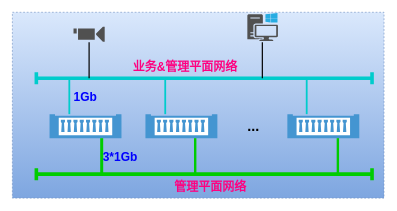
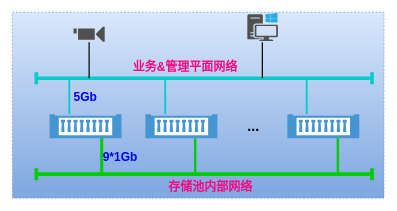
node "1Gb": label "1Gb" -> "5Gb"
node "3*1Gb": label "3*1Gb" -> "9*1Gb"
node "管理平面网络": label "管理平面网络" -> "存储池内部网络"
